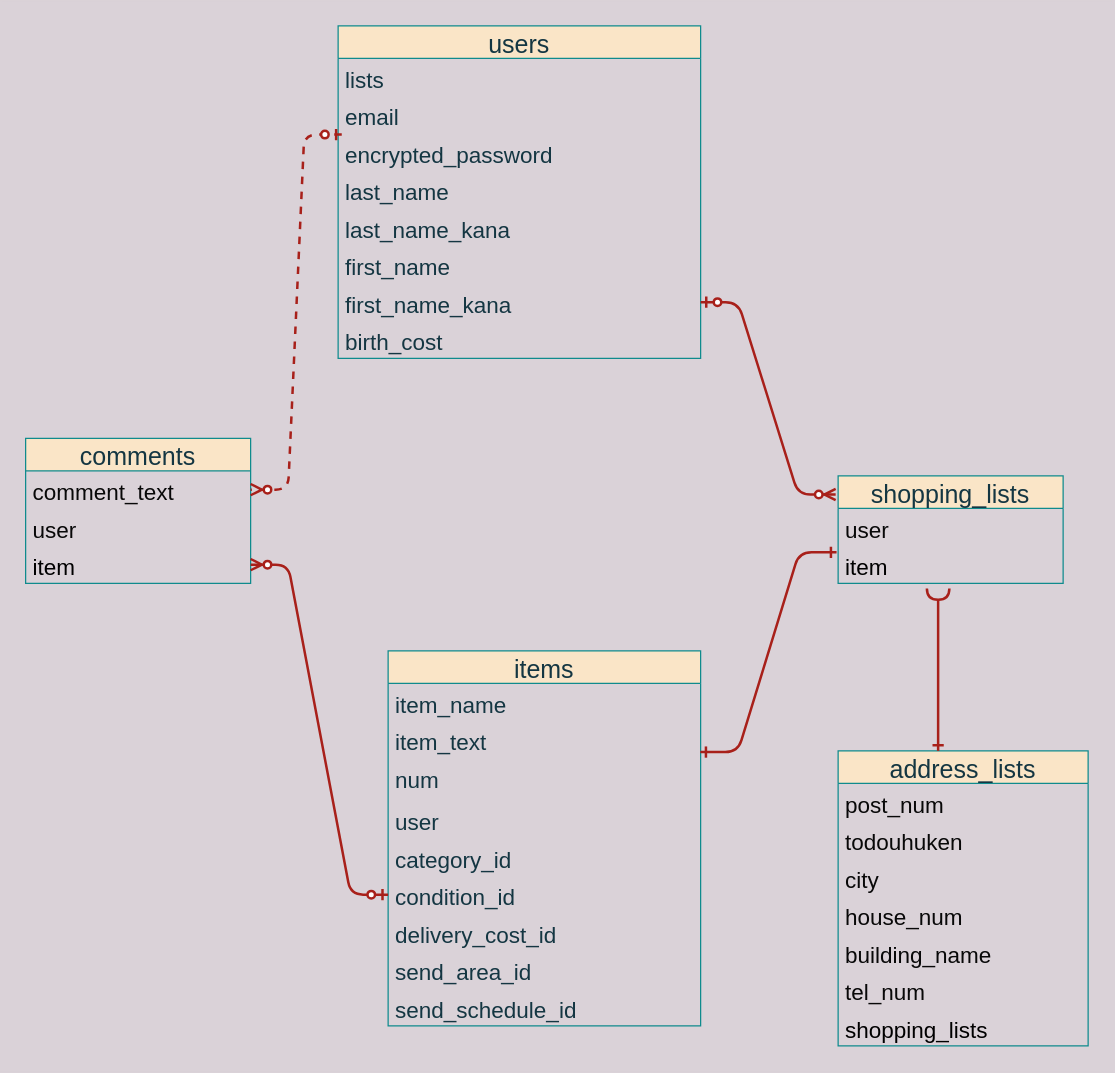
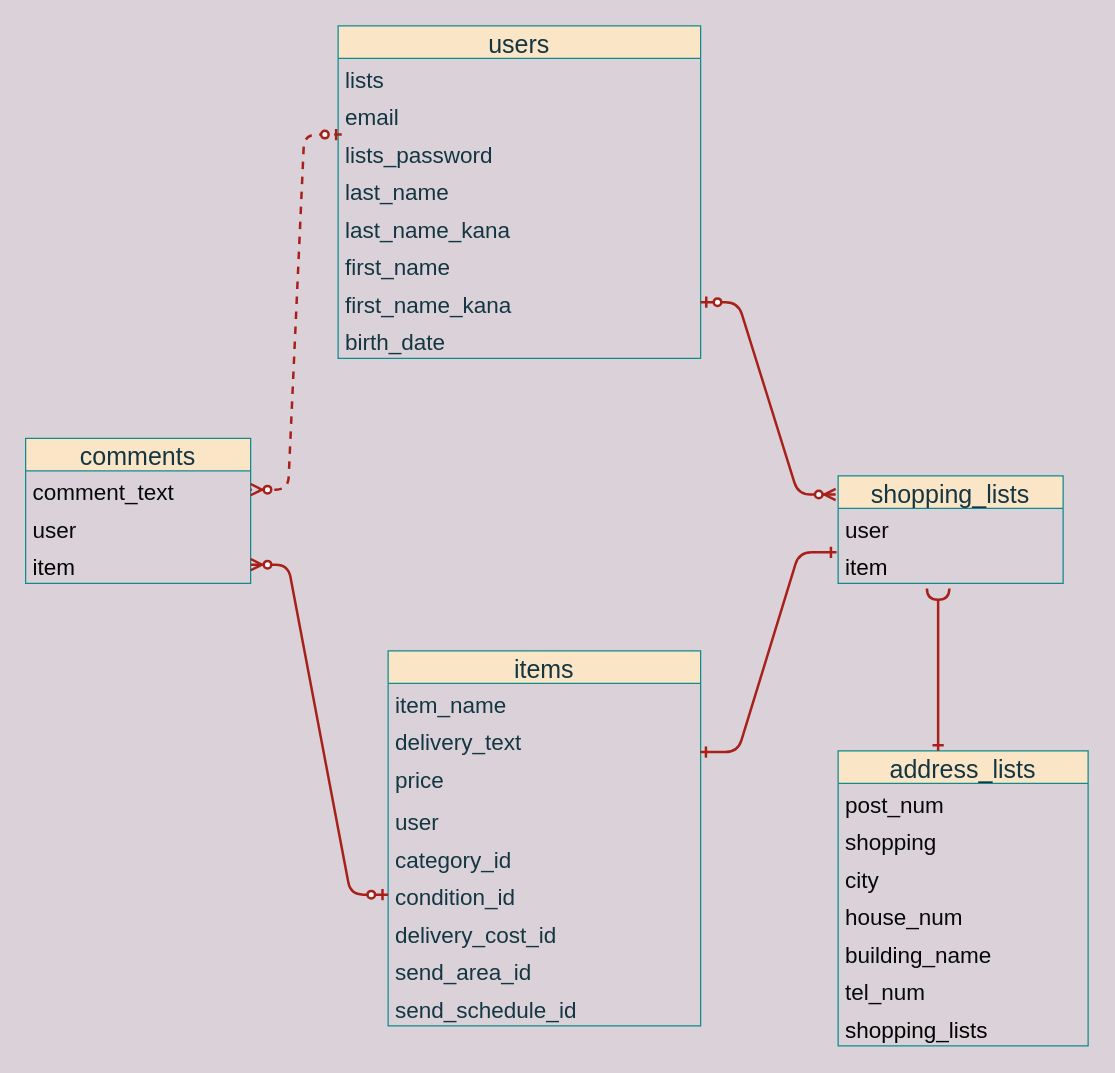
node "encrypted_password": label "encrypted_password" -> "lists_password"
node "birth_cost": label "birth_cost" -> "birth_date"
node "item_text": label "item_text" -> "delivery_text"
node "num": label "num" -> "price"
node "todouhuken": label "todouhuken" -> "shopping"
